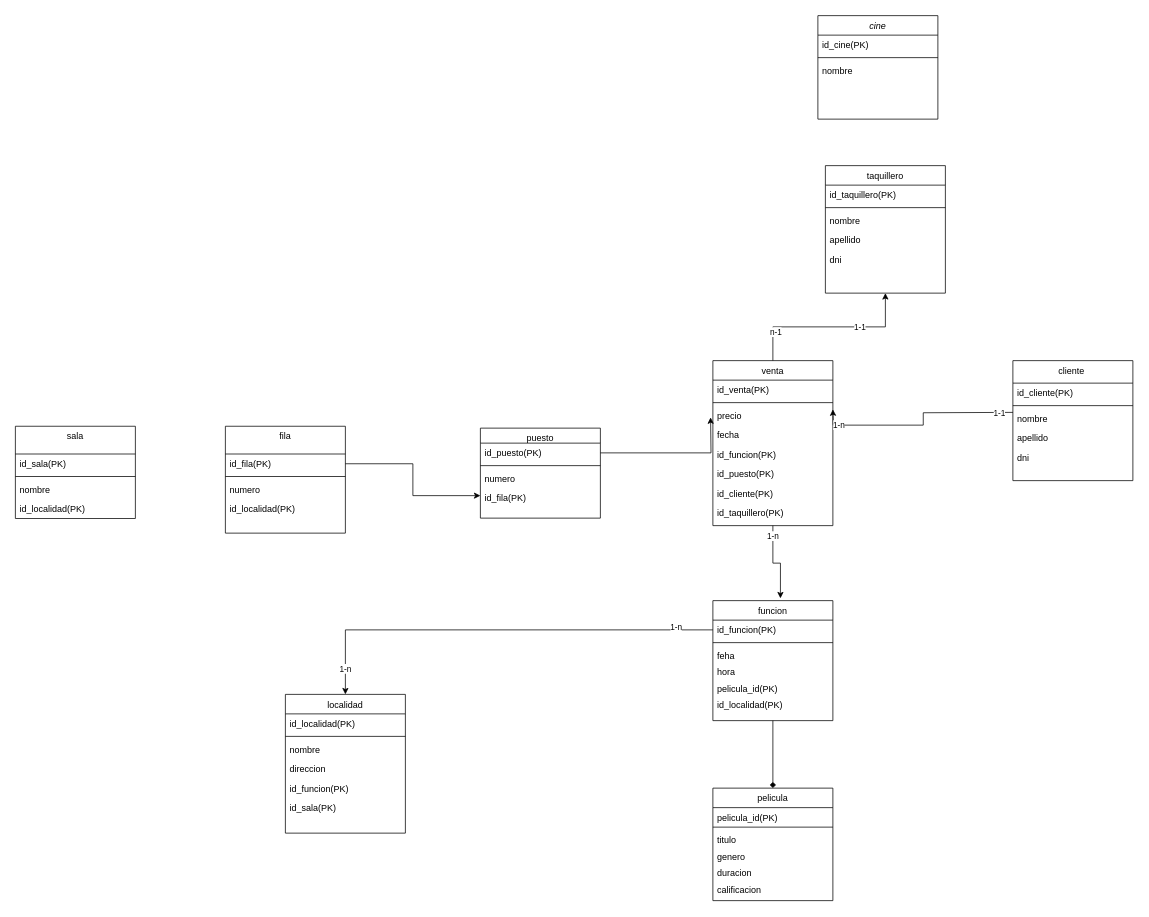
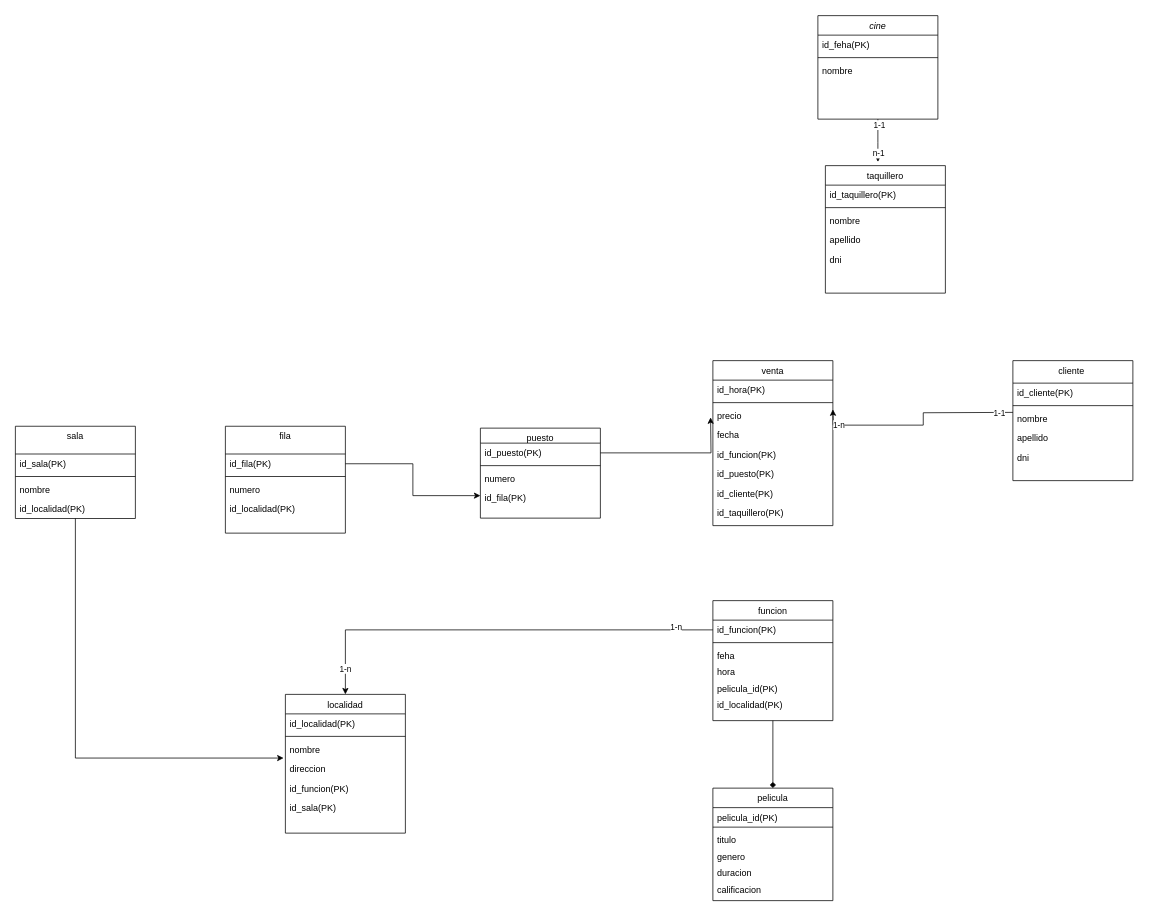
node "id_cine(PK)": label "id_cine(PK)" -> "id_feha(PK)"
edge "cine" -> "taquillero": added, labels "1-1", "n-1"
edge "venta" -> "taquillero": removed, labels "n-1", "1-1"
node "id_venta(PK)": label "id_venta(PK)" -> "id_hora(PK)"
edge "venta" -> "funcion": removed, label "1-n"
edge "sala" -> "direccion": added
